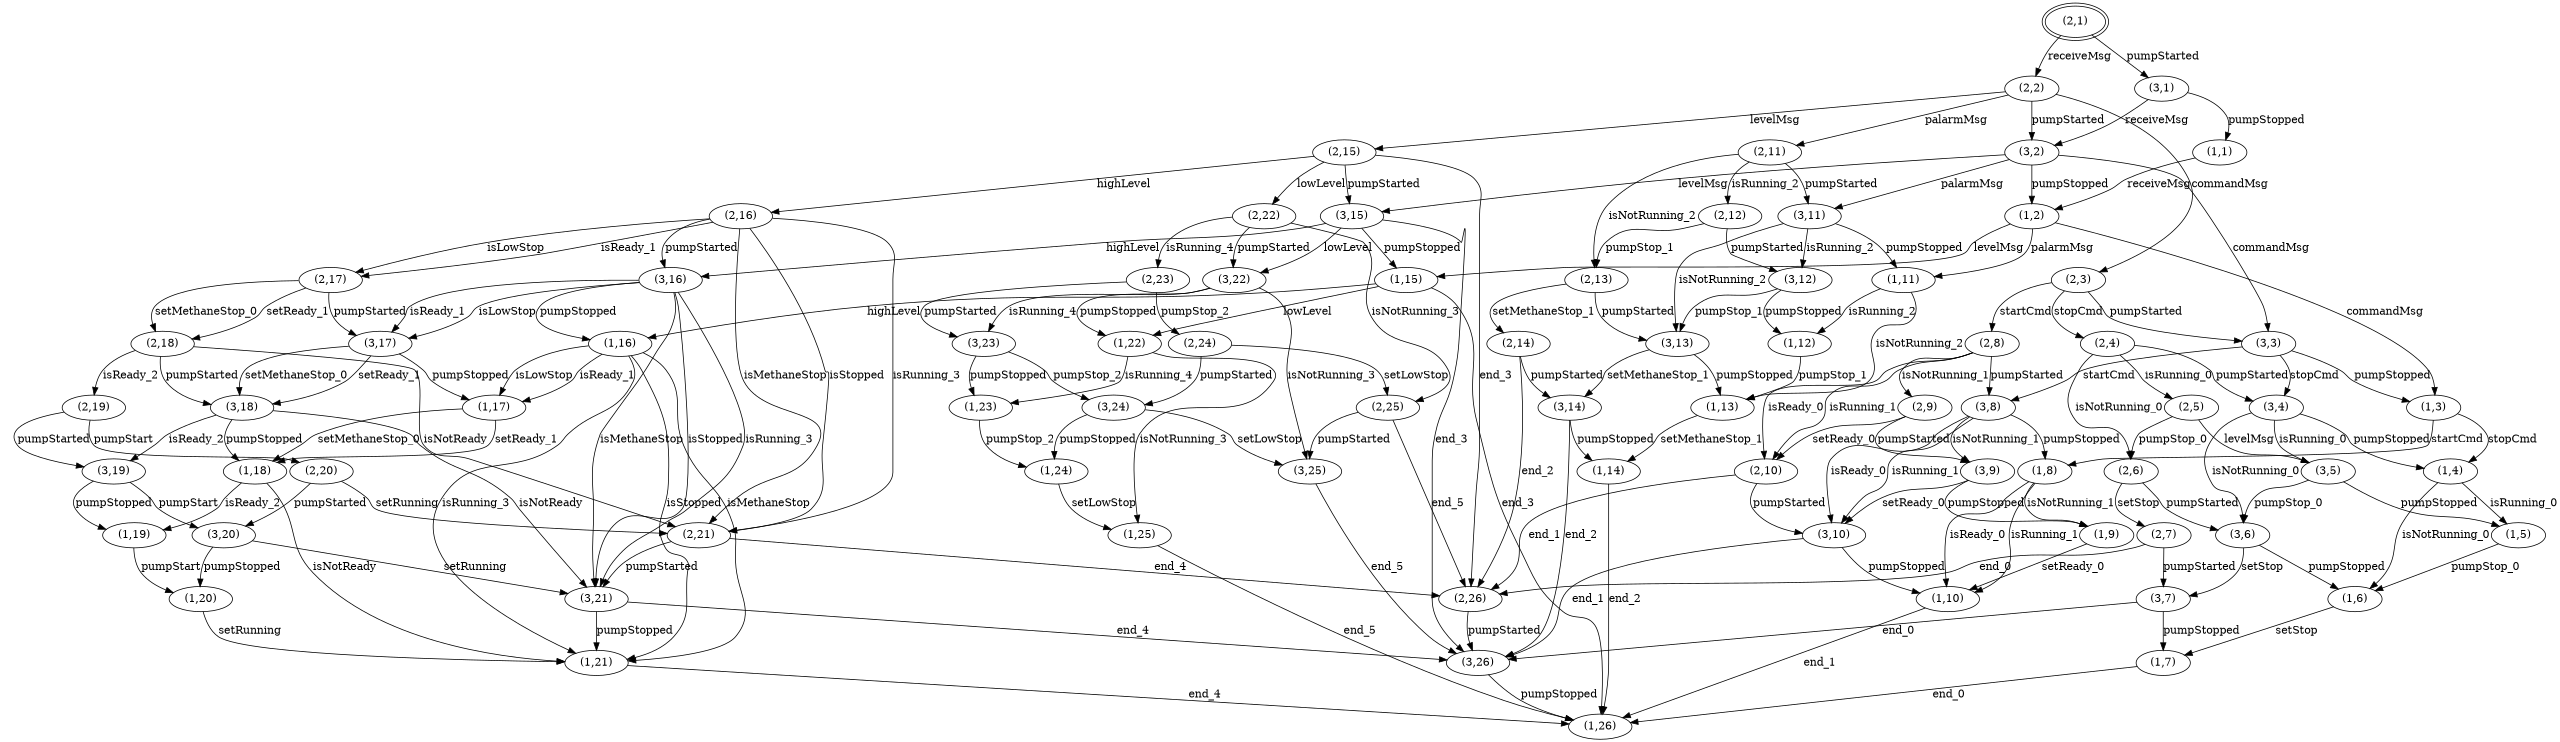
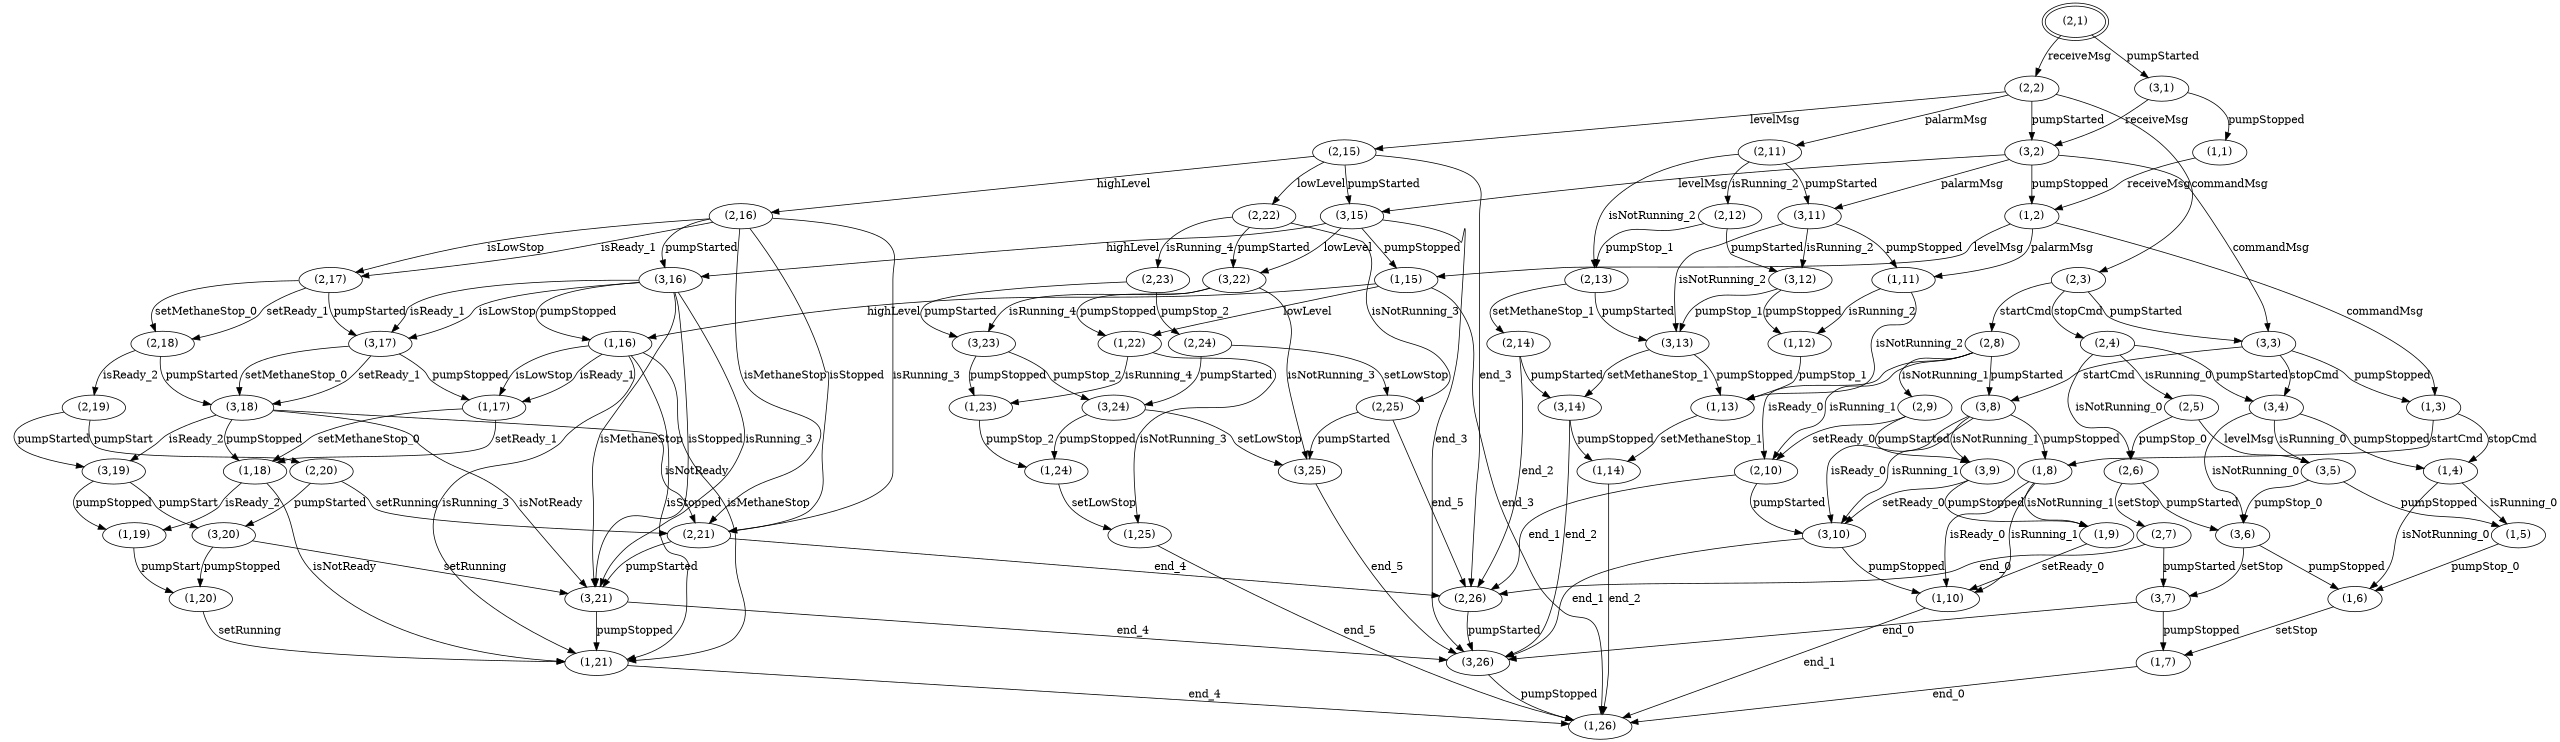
edge "(2,18)" -> "(2,21)": now "(3,18)" -> "(2,21)"
